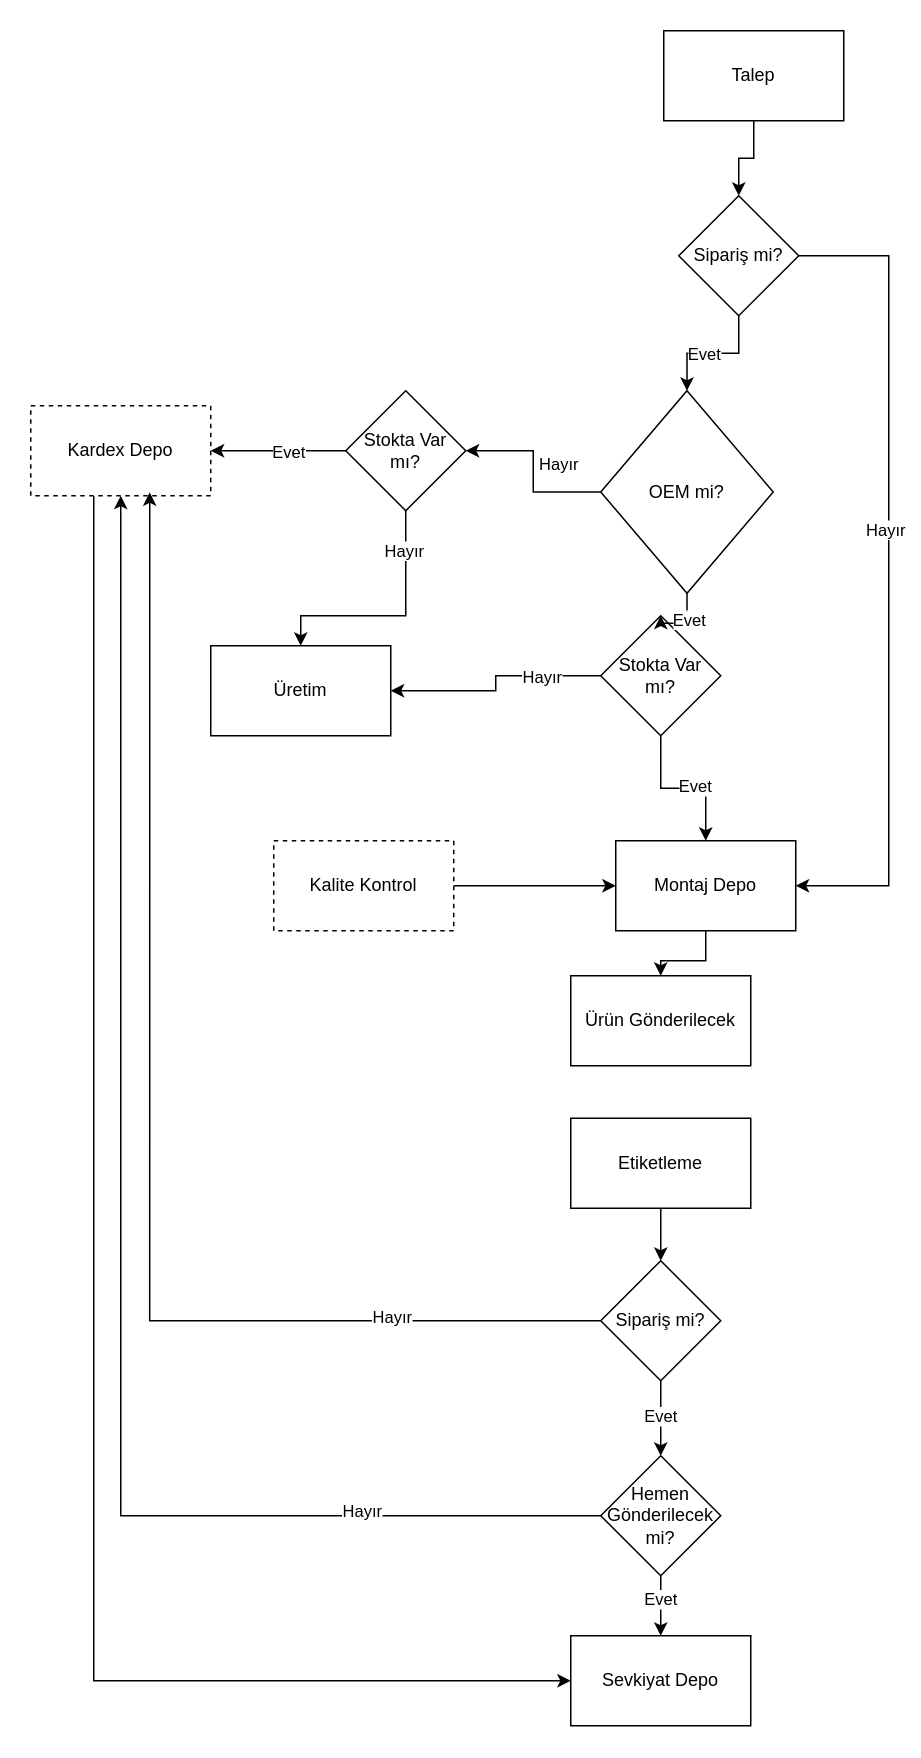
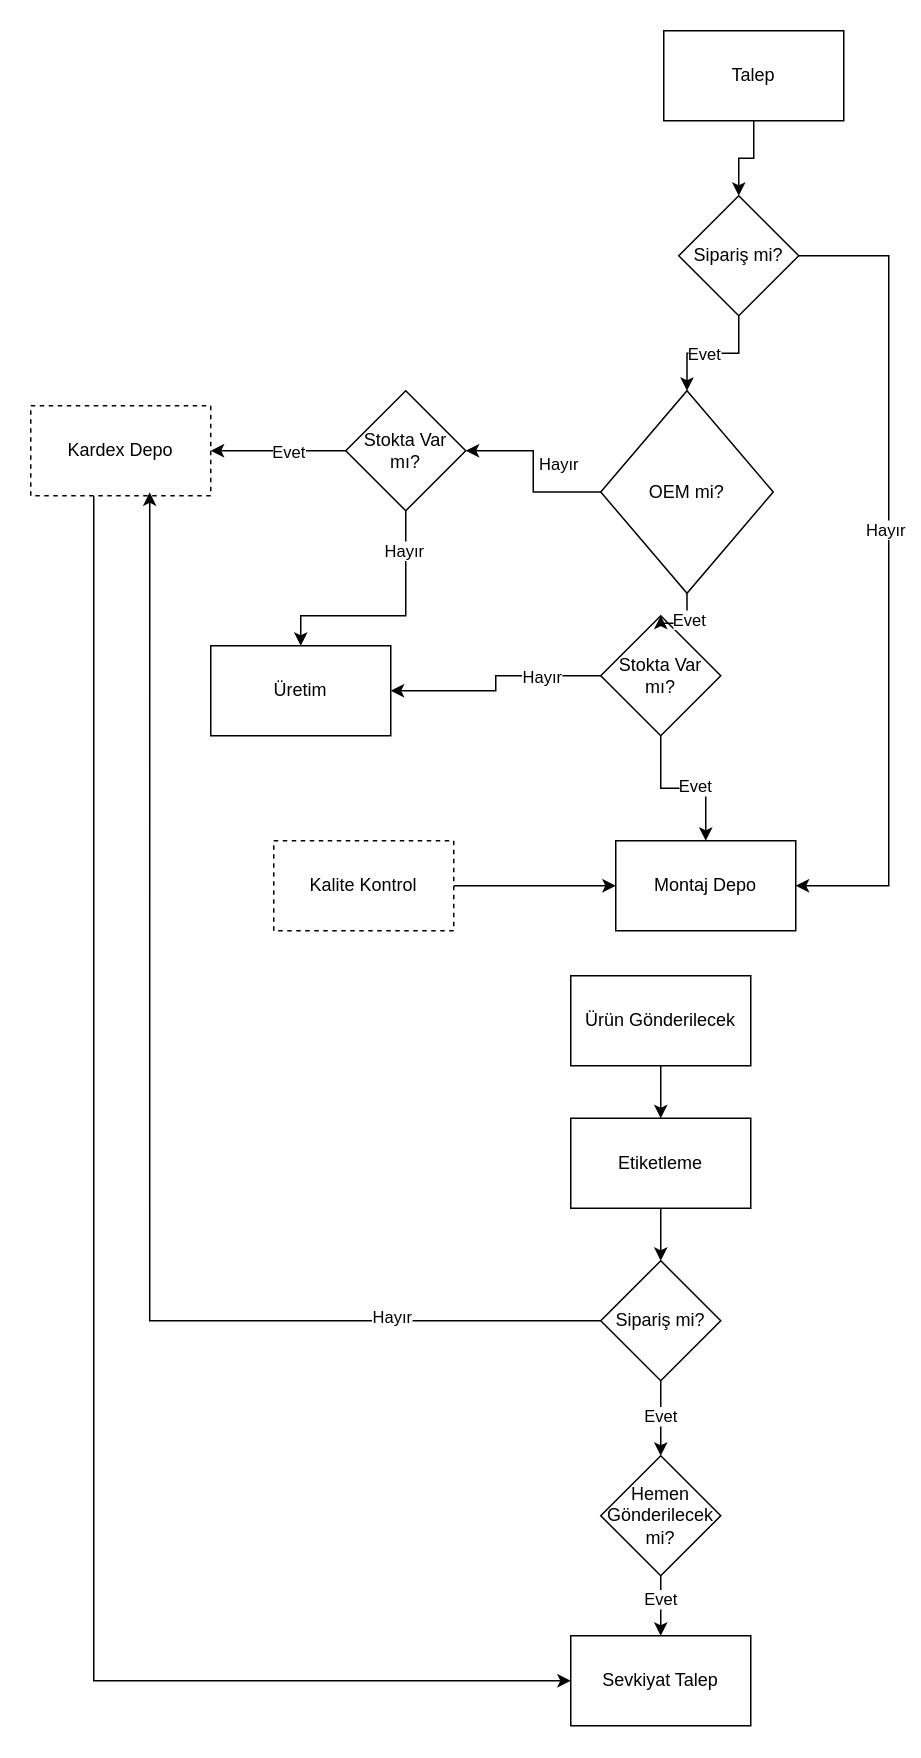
edge "Montaj Depo" -> "Ürün Gönderilecek": removed
edge "Ürün Gönderilecek" -> "Etiketleme": added
edge "Hemen Gönderilecek mi?" -> "Kardex Depo": removed, label "Hayır"
node "Sevkiyat Depo": label "Sevkiyat Depo" -> "Sevkiyat Talep"
